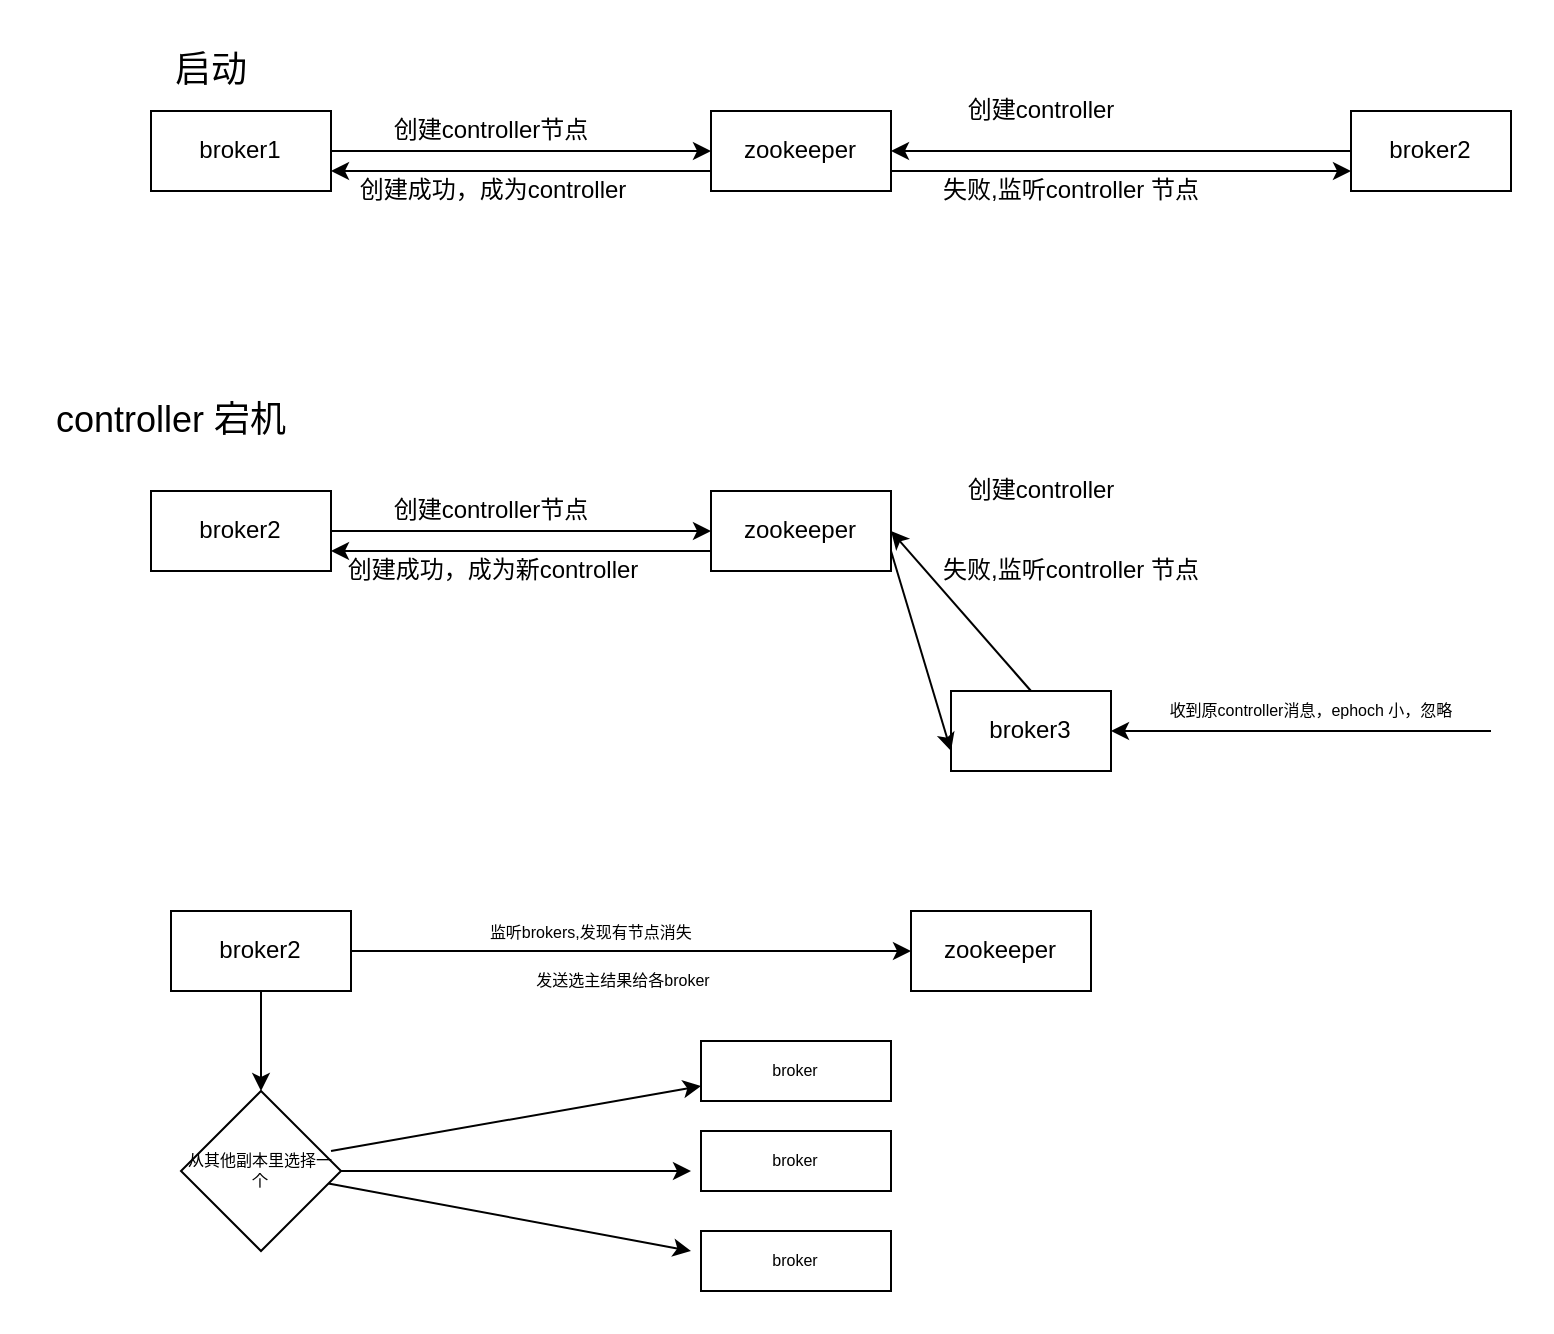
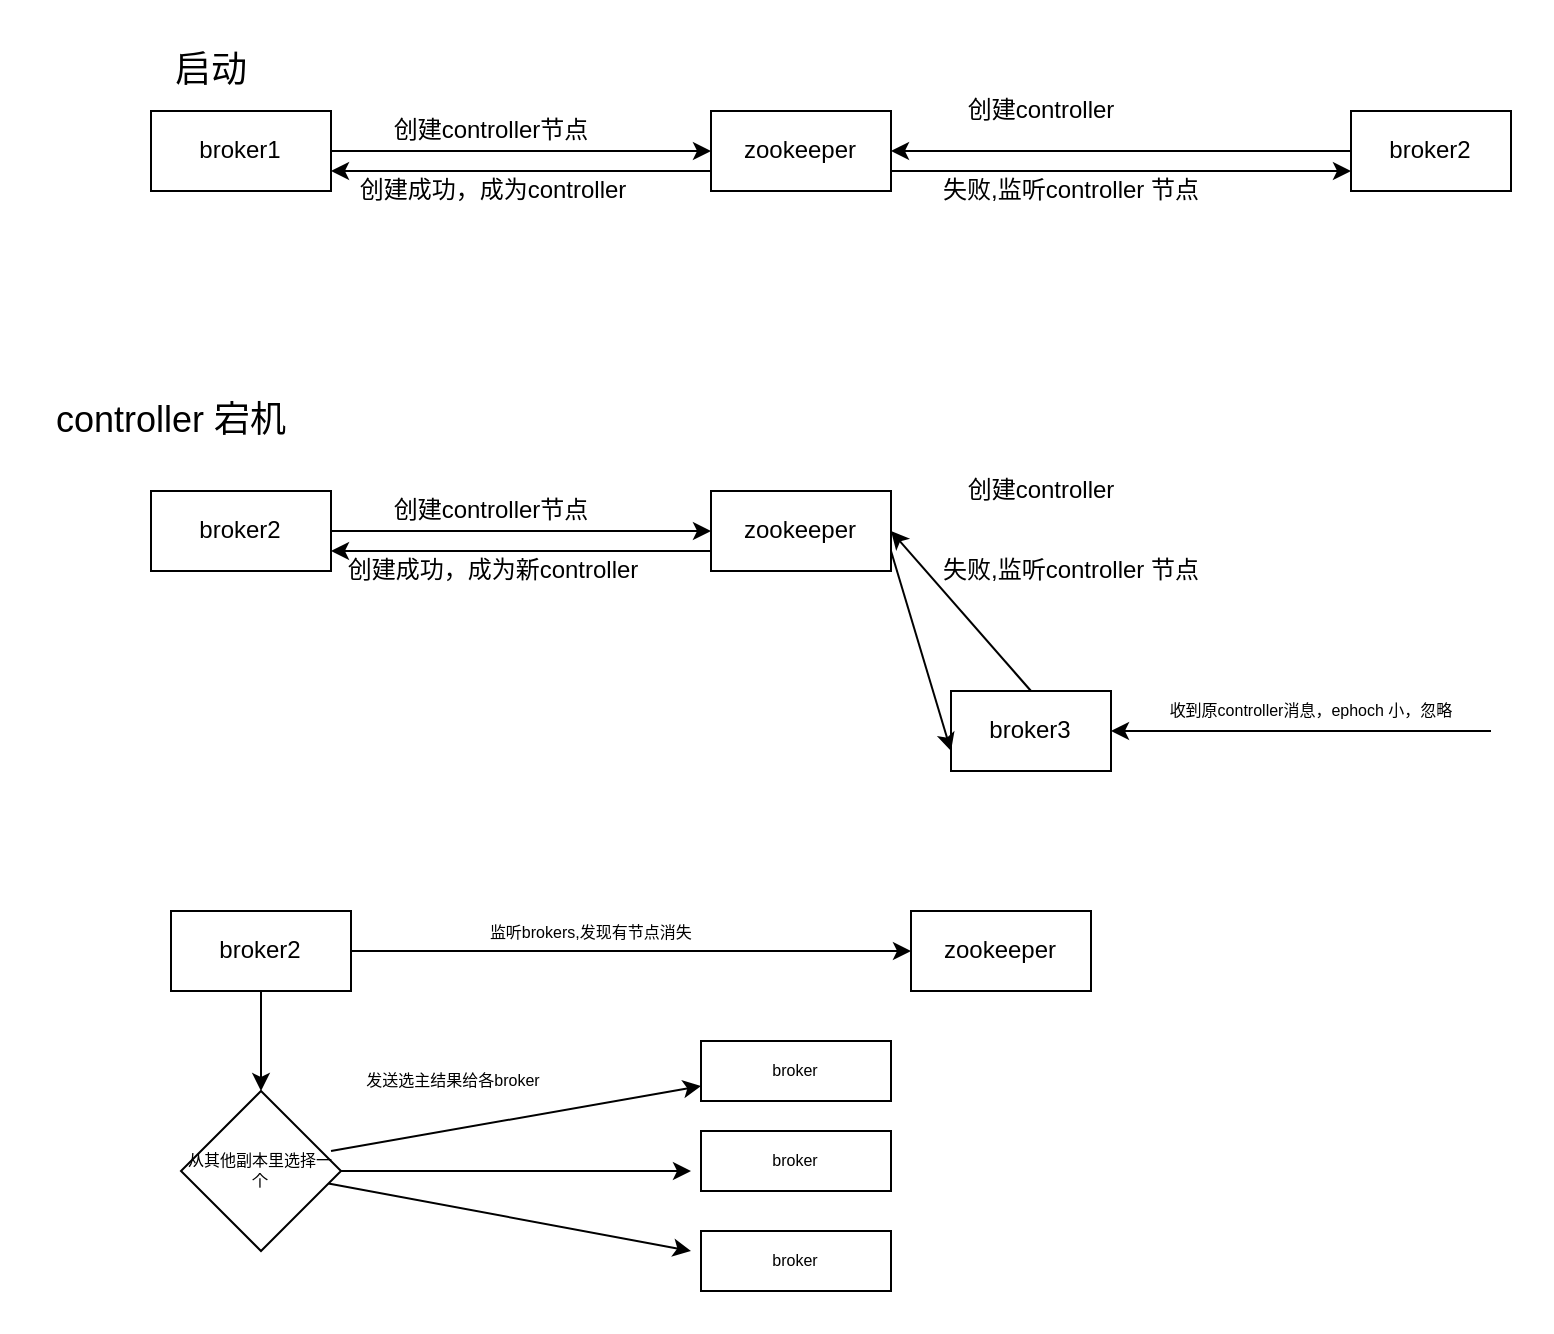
node "发送选主结果给各broker": moved (623, 981) -> (453, 1081)
